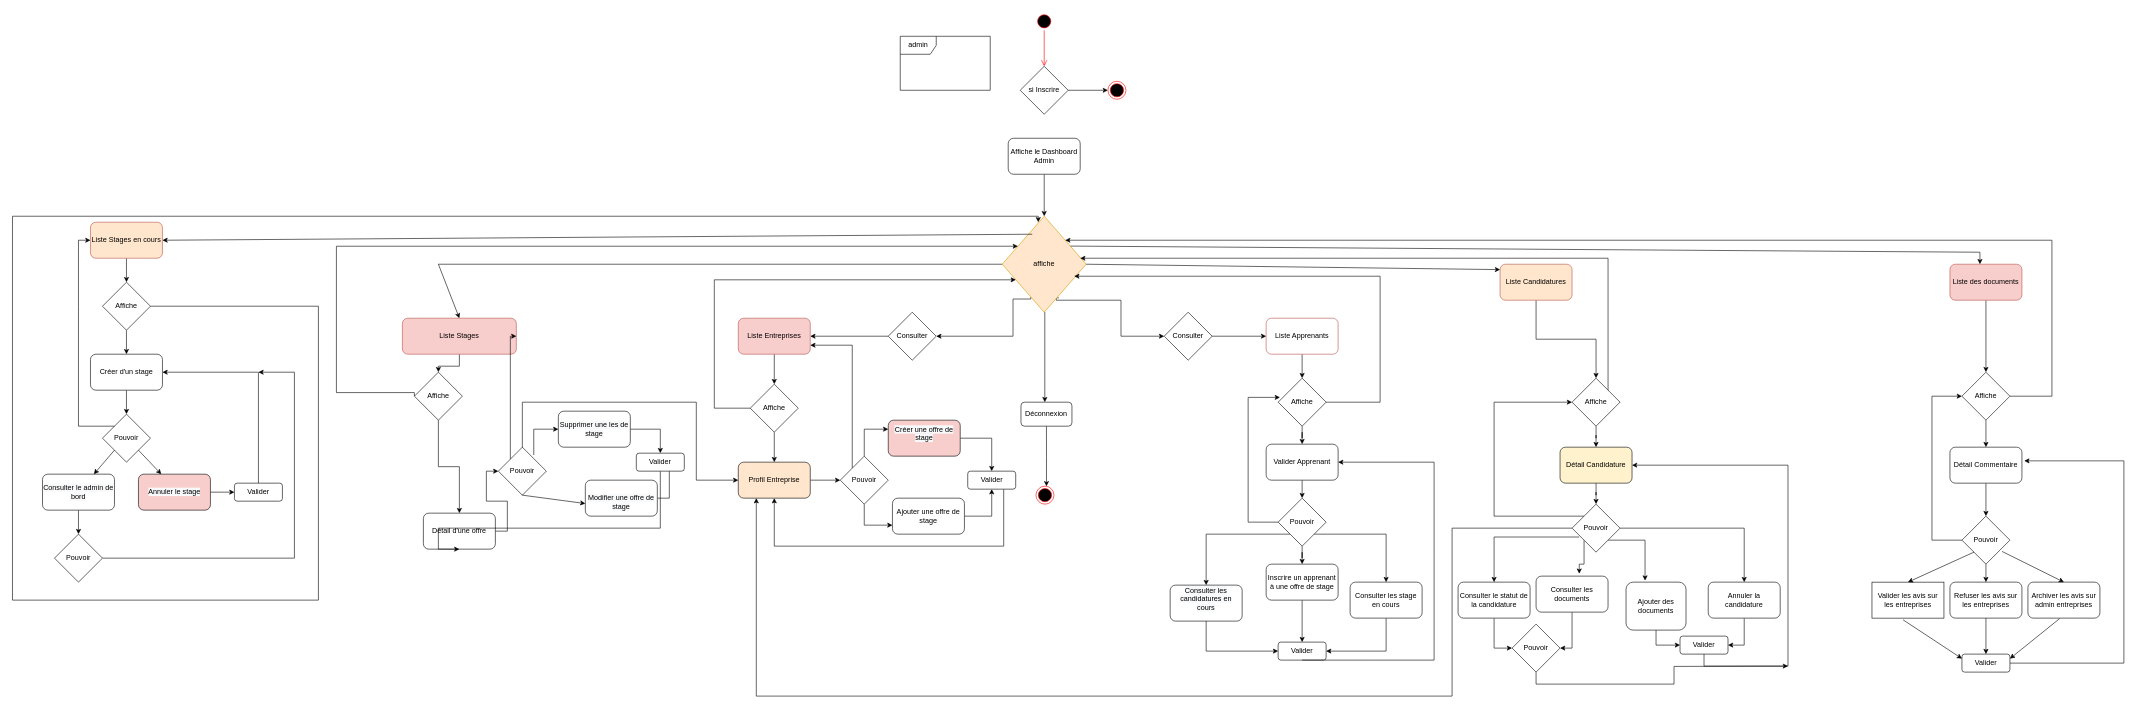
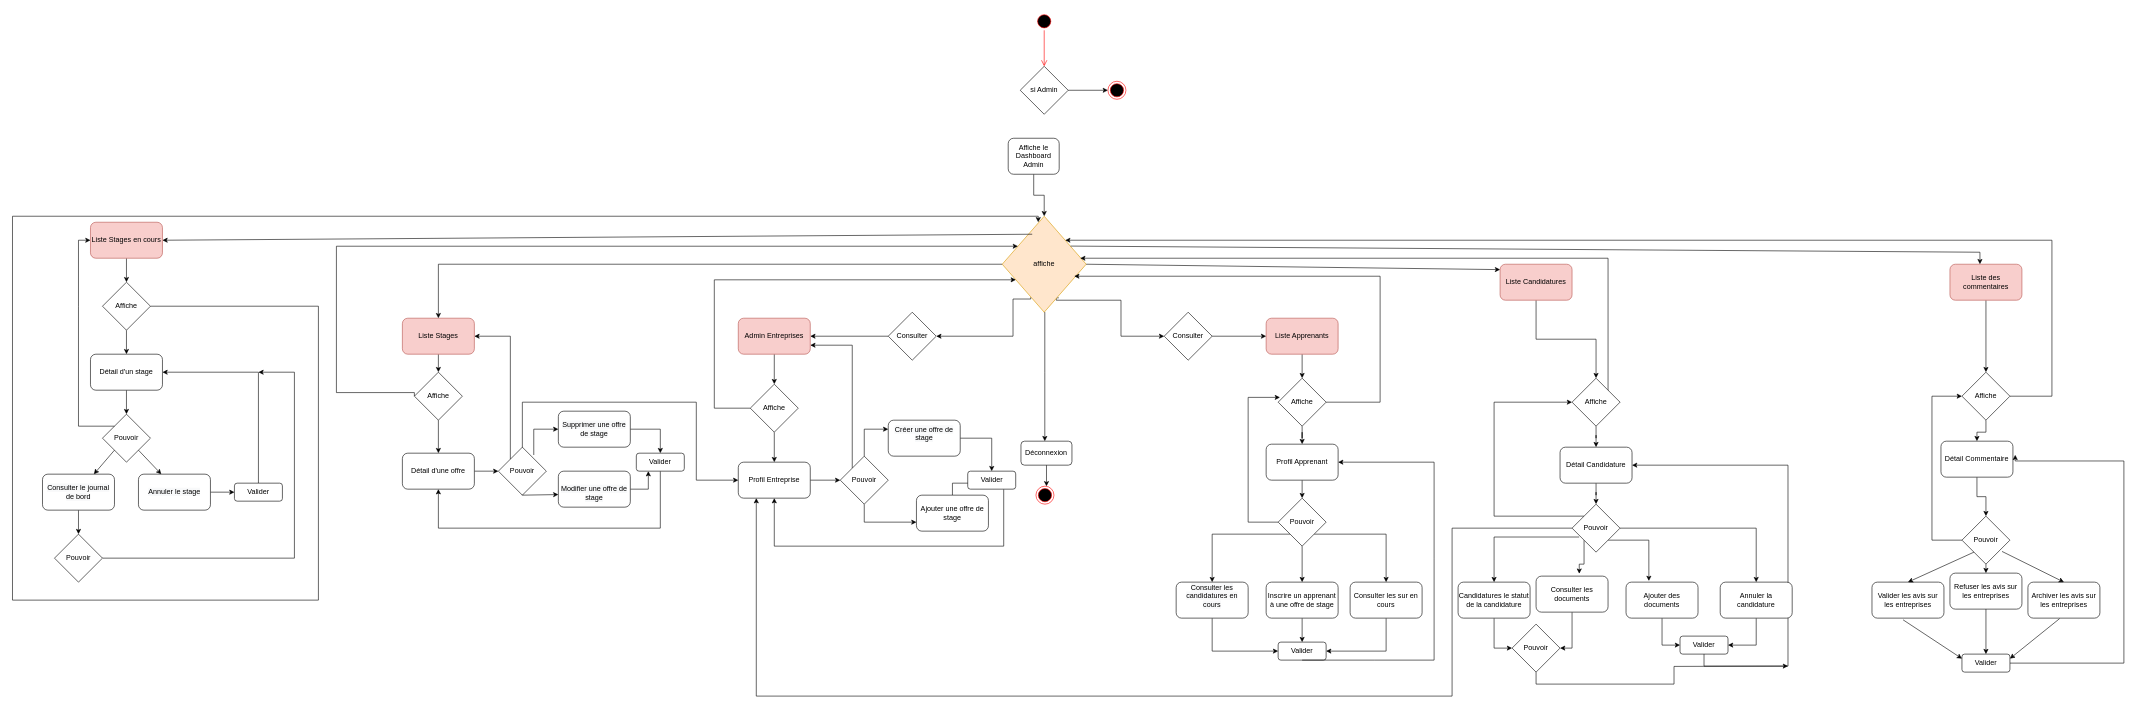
node "admin": removed
node "si Inscrire": label "si Inscrire" -> "si Admin"
node "Affiche le Dashboard Admin": size 72x36 -> 51x36
node "Liste Stages en cours": fillcolor #ffe6cc -> #f8cecc
node "Liste Candidatures": fillcolor #ffe6cc -> #f8cecc
node "Liste des documents": label "Liste des documents" -> "Liste des commentaires"
node "Liste Stages": size 114x36 -> 72x36
node "Liste Entreprises": label "Liste Entreprises" -> "Admin Entreprises"
node "Liste Apprenants": fillcolor #ffffff -> #f8cecc
node "Créer d'un stage": label "Créer d'un stage" -> "Détail d'un stage"
node "Déconnexion": moved (1047, 414) -> (1047, 453)
node "Supprimer une les de stage": label "Supprimer une les de stage" -> "Supprimer une offre de stage"
node "Créer une offre de stage": fillcolor #f8cecc -> #ffffff
node "Valider Apprenant": label "Valider Apprenant" -> "Profil Apprenant"
node "Détail Candidature": fillcolor #fff2cc -> #ffffff
node "Détail Commentaire": moved (1986, 465) -> (1977, 459)
node "Profil Entreprise": fillcolor #ffe6cc -> #ffffff
node "Consulter le admin de bord": label "Consulter le admin de bord" -> "Consulter le journal de bord"
node "Annuler le stage": fillcolor #f8cecc -> #ffffff
node "Modifier une offre de stage": moved (621, 498) -> (594, 489)
node "Ajouter une offre de stage": moved (929, 516) -> (953, 513)
node "Détail d'une offre": moved (459, 531) -> (438, 471)
node "Inscrire un apprenant à une offre de stage": moved (1302, 582) -> (1302, 600)
node "Consulter les stage en cours": label "Consulter les stage en cours" -> "Consulter les sur en cours"
node "Consulter le statut de la candidature": label "Consulter le statut de la candidature" -> "Candidatures le statut de la candidature"
node "Annuler la candidature": moved (1745, 600) -> (1757, 600)
node "Valider les avis sur les entreprises": shape rectangle -> rounded rectangle
node "Refuser les avis sur les entreprises": moved (1986, 600) -> (1986, 591)
node "Archiver les avis sur admin entreprises": label "Archiver les avis sur admin entreprises" -> "Archiver les avis sur les entreprises"
node "Consulter les candidatures en cours": moved (1206, 603) -> (1212, 600)
node "Ajouter des documents": size 60x48 -> 72x36
